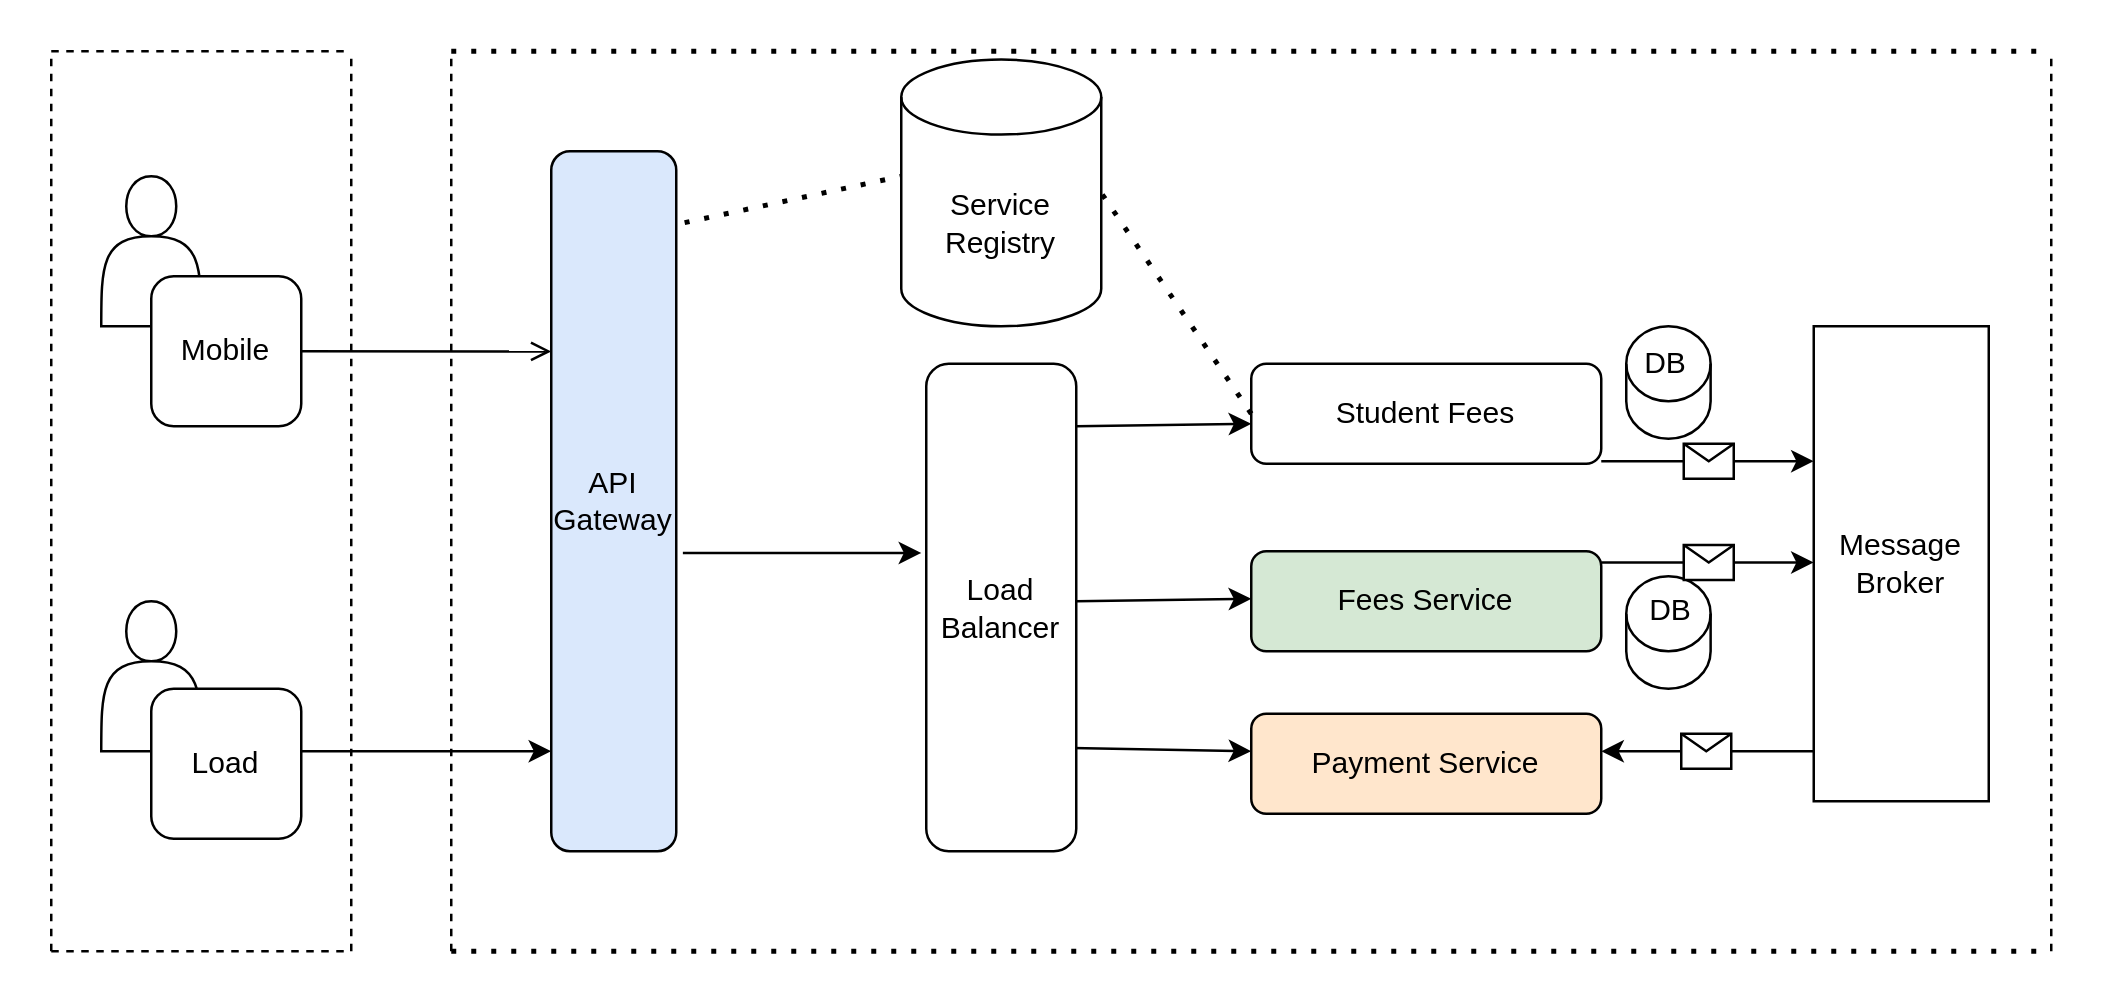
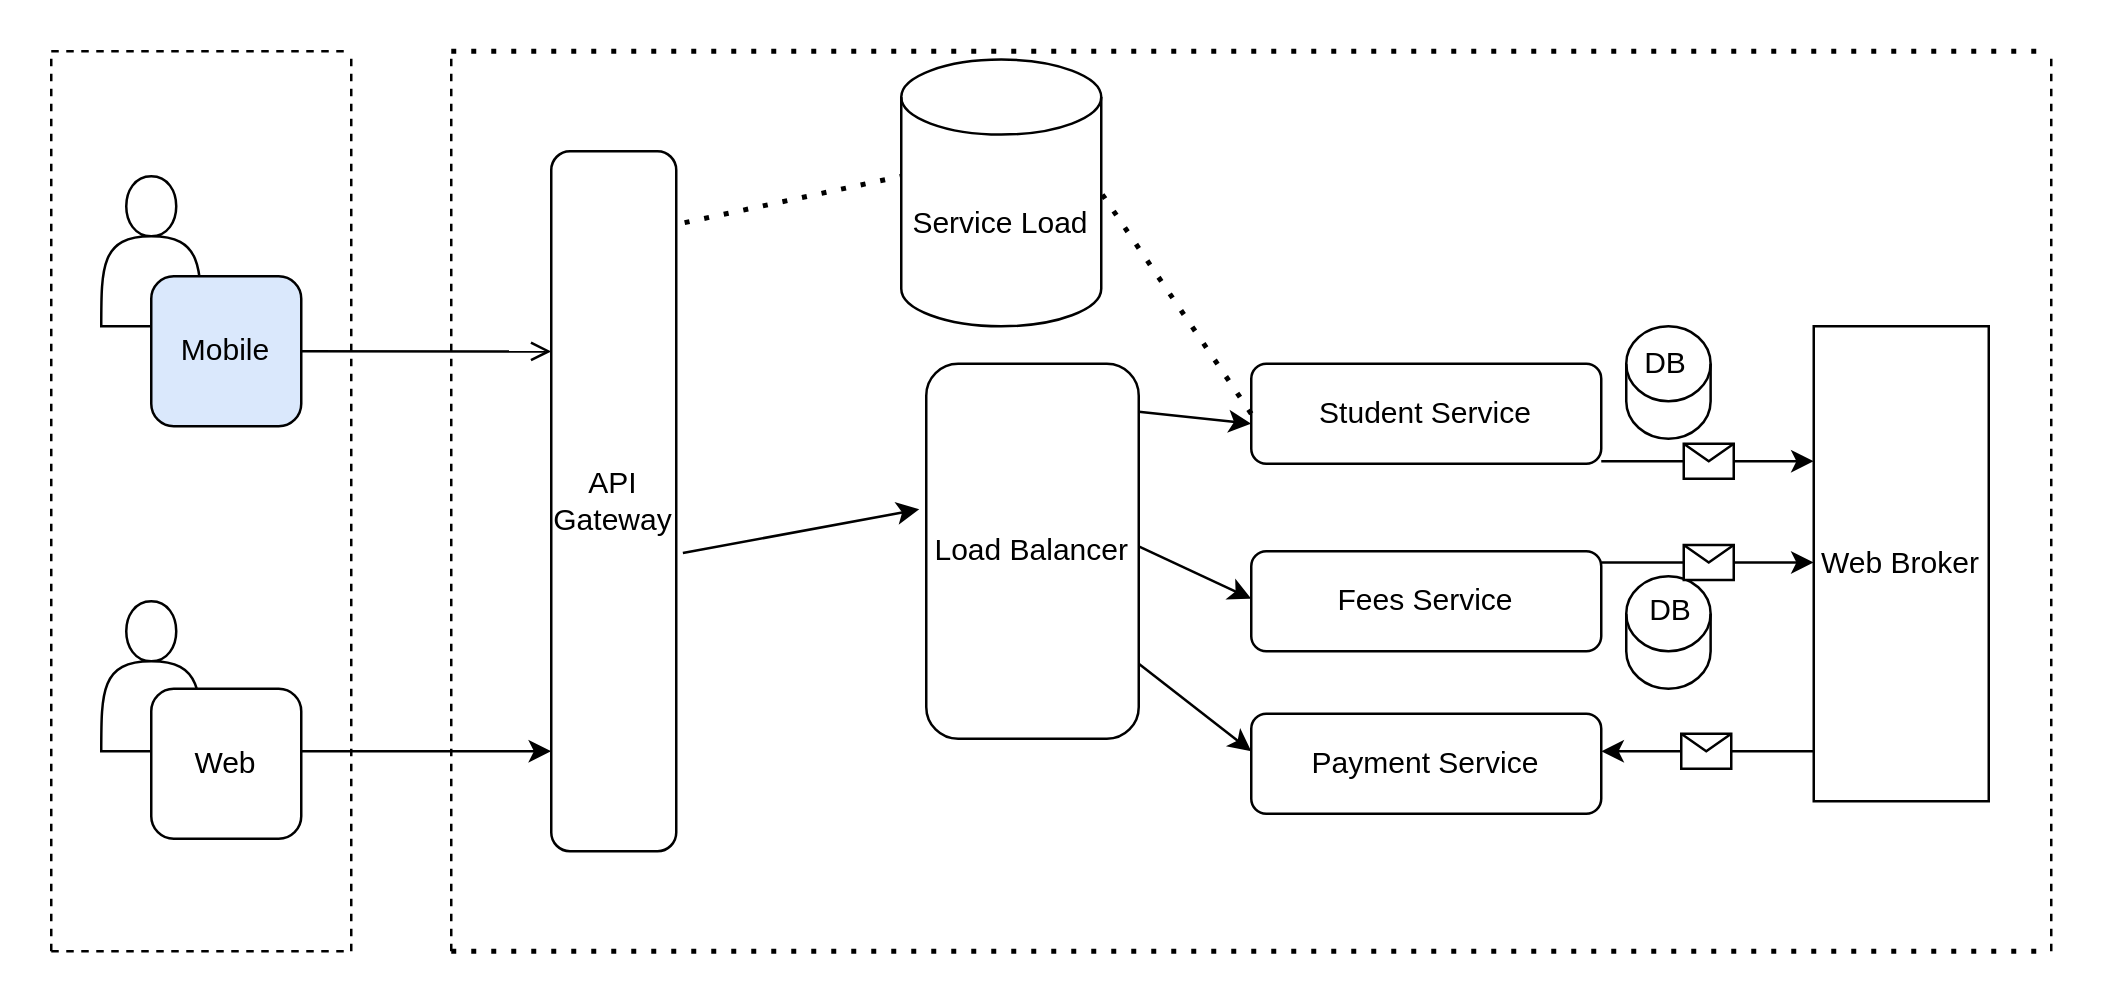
node "Service Registry": label "Service Registry" -> "Service Load"
node "Mobile": fillcolor #ffffff -> #dae8fc
node "Student Fees": label "Student Fees" -> "Student Service"
node "API Gateway": fillcolor #dae8fc -> #ffffff
node "Message Broker": label "Message Broker" -> "Web Broker"
node "Fees Service": fillcolor #d5e8d4 -> #ffffff
node "Load Balancer": size 150x488 -> 213x375
node "Load": label "Load" -> "Web"
node "Payment Service": fillcolor #ffe6cc -> #ffffff
